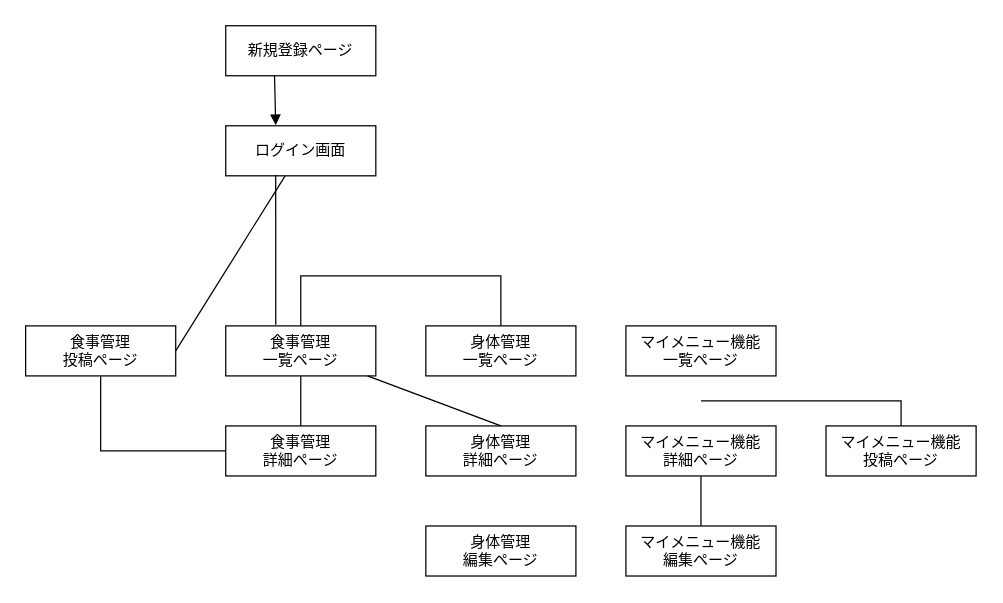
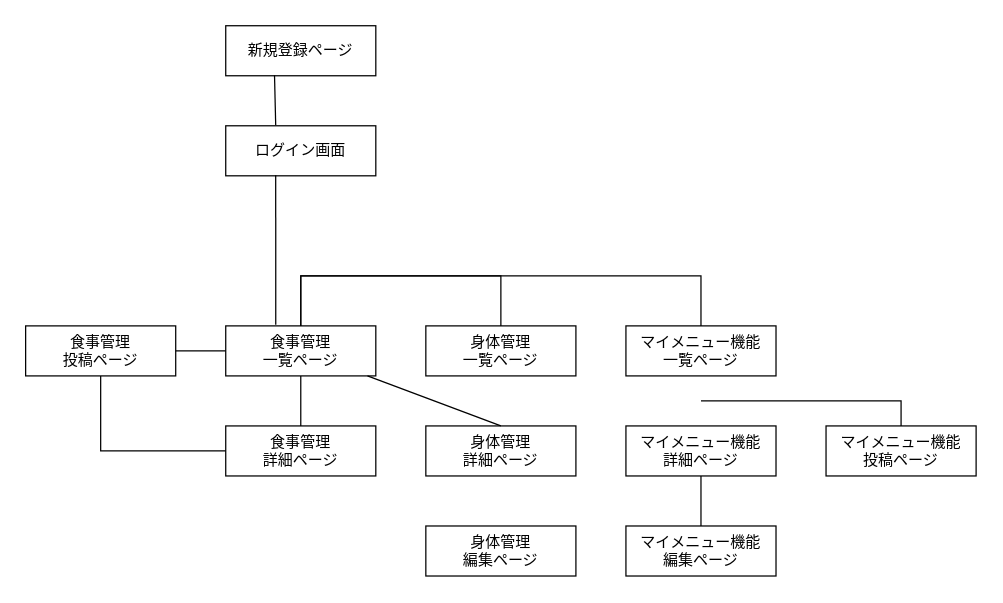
edge "新規登録ページ" -> "ログイン画面": arrowhead block -> none
edge "ログイン画面" -- "食事管理 投稿ページ": now "食事管理 一覧ページ" -- "食事管理 投稿ページ"
edge "食事管理 一覧ページ" -- "マイメニュー機能 一覧ページ": added
